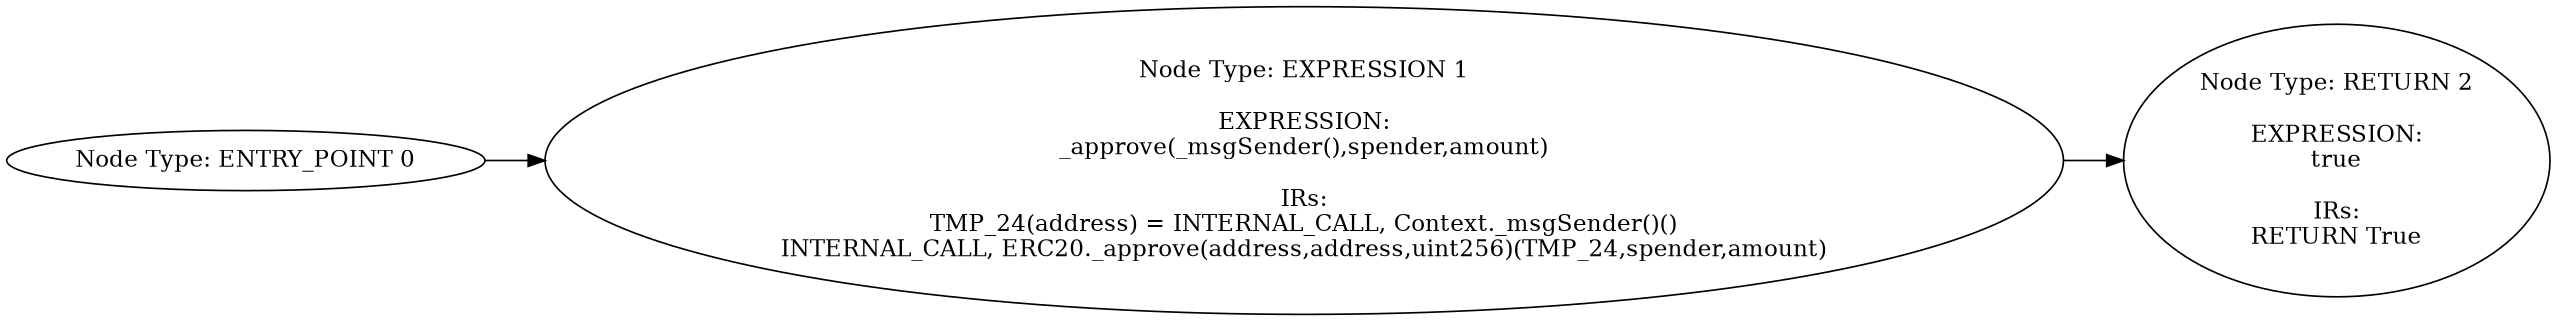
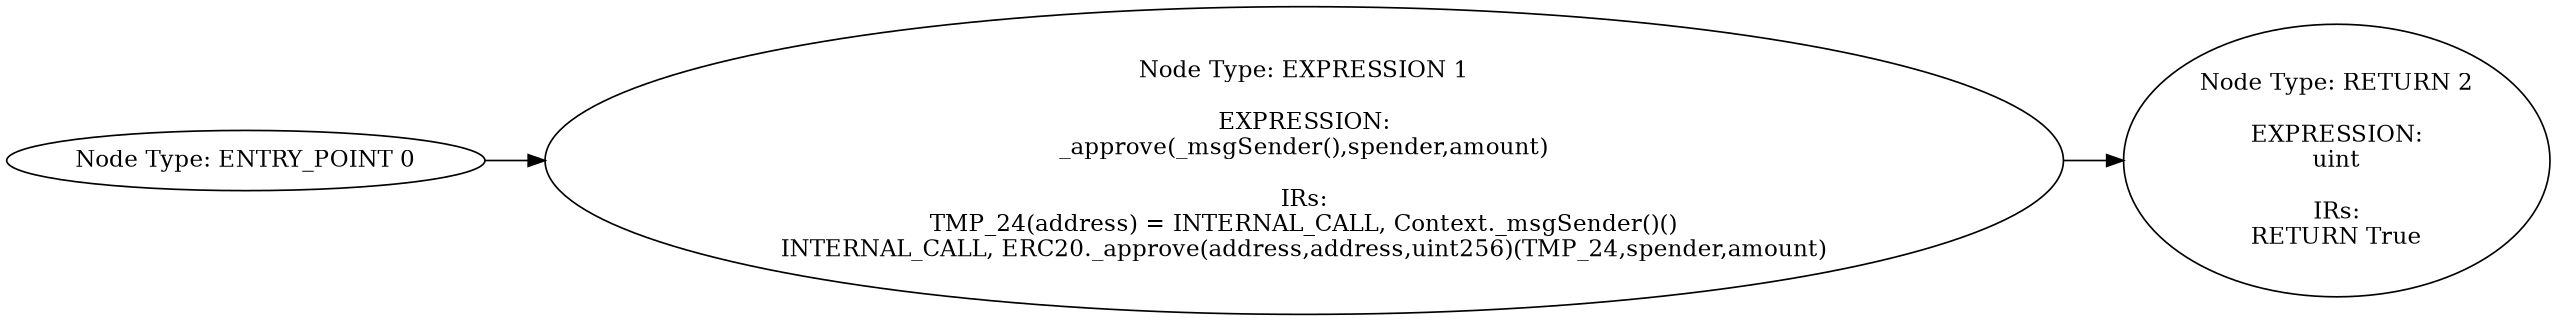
node "Node Type: RETURN 2 EXPRESSION: true IRs: RETURN True": label "Node Type: RETURN 2 EXPRESSION: true IRs: RETURN True" -> "Node Type: RETURN 2 EXPRESSION: uint IRs: RETURN True"
